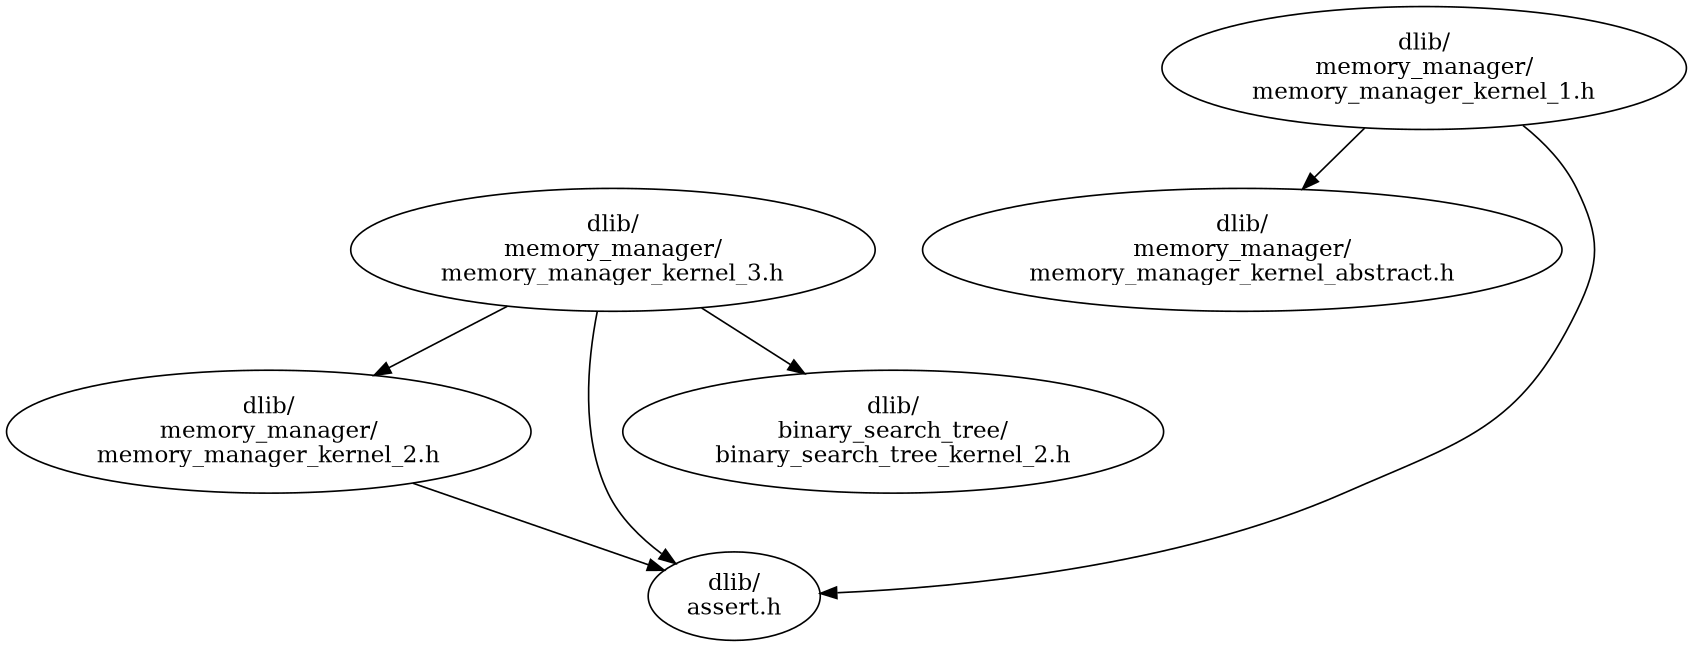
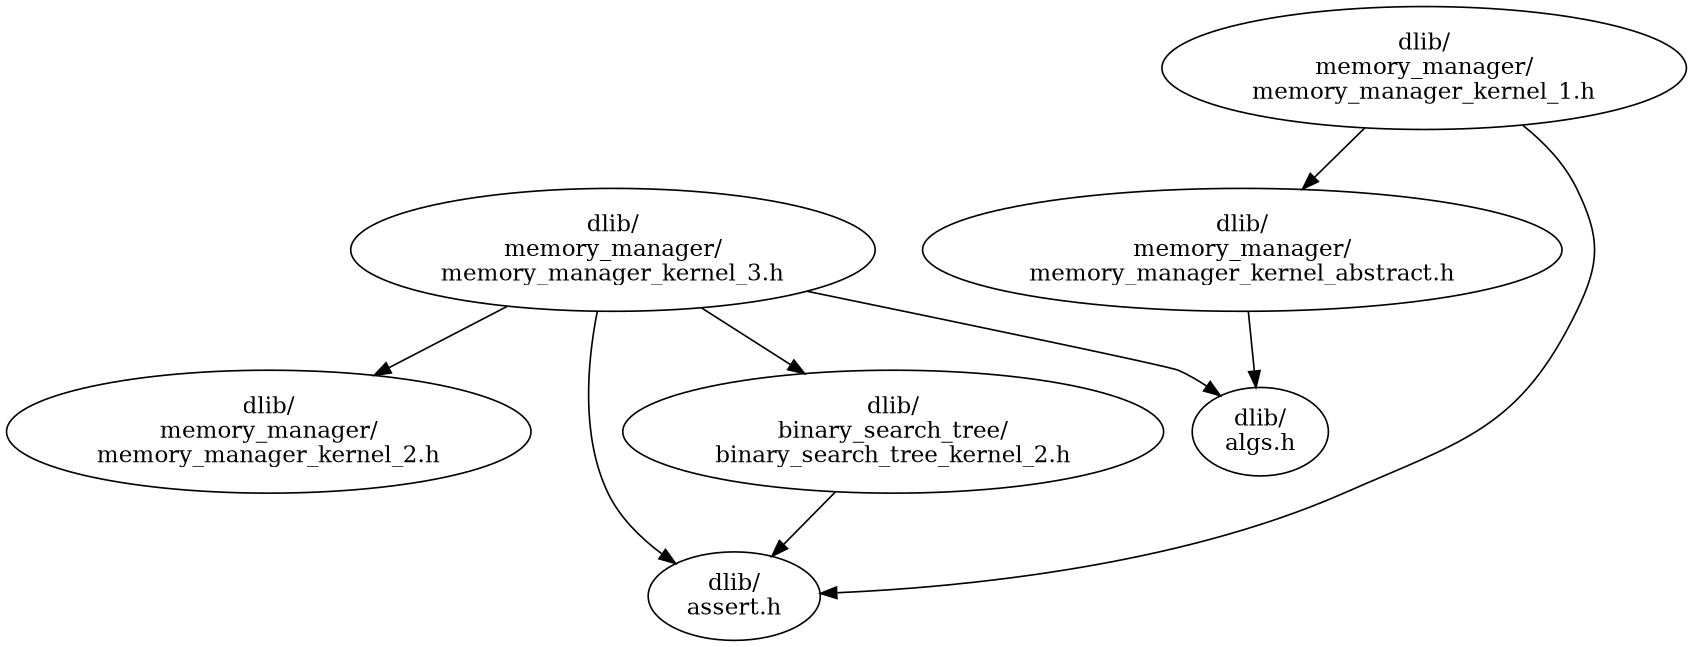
node "dlib/ algs.h": added
edge "dlib/ memory_manager/ memory_manager_kernel_2.h" -> "dlib/ assert.h": now "dlib/ binary_search_tree/ binary_search_tree_kernel_2.h" -> "dlib/ assert.h"
